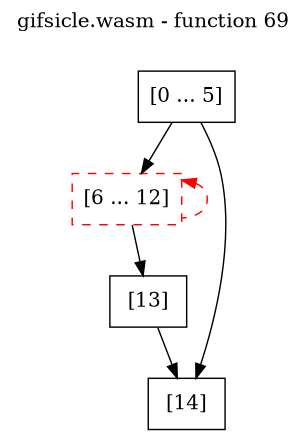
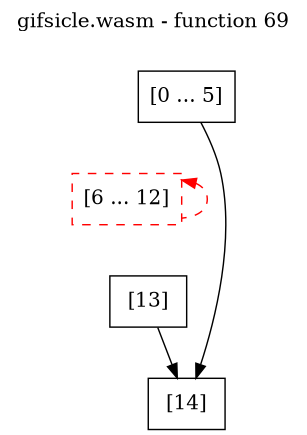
edge "[0 ... 5]" -> "[6 ... 12]": removed
edge "[6 ... 12]" -> "[13]": removed
